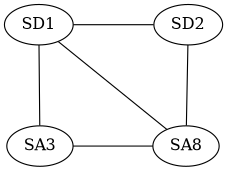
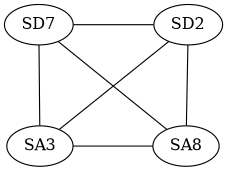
node "SD1": label "SD1" -> "SD7"
edge "SD2" -- "SA3": added
